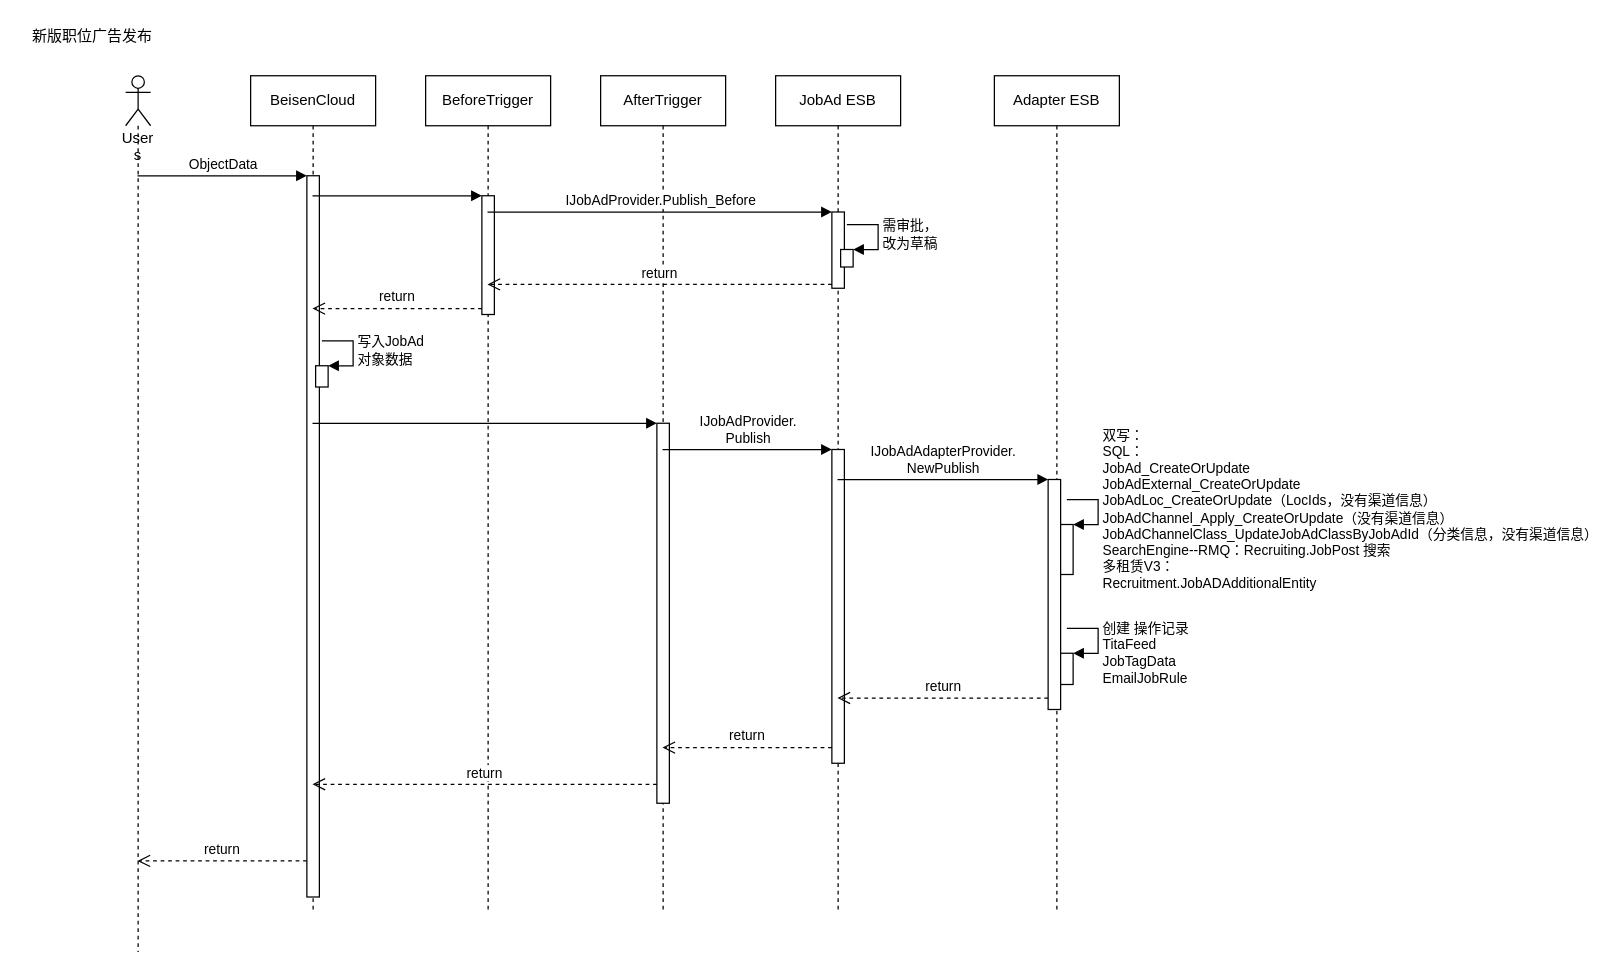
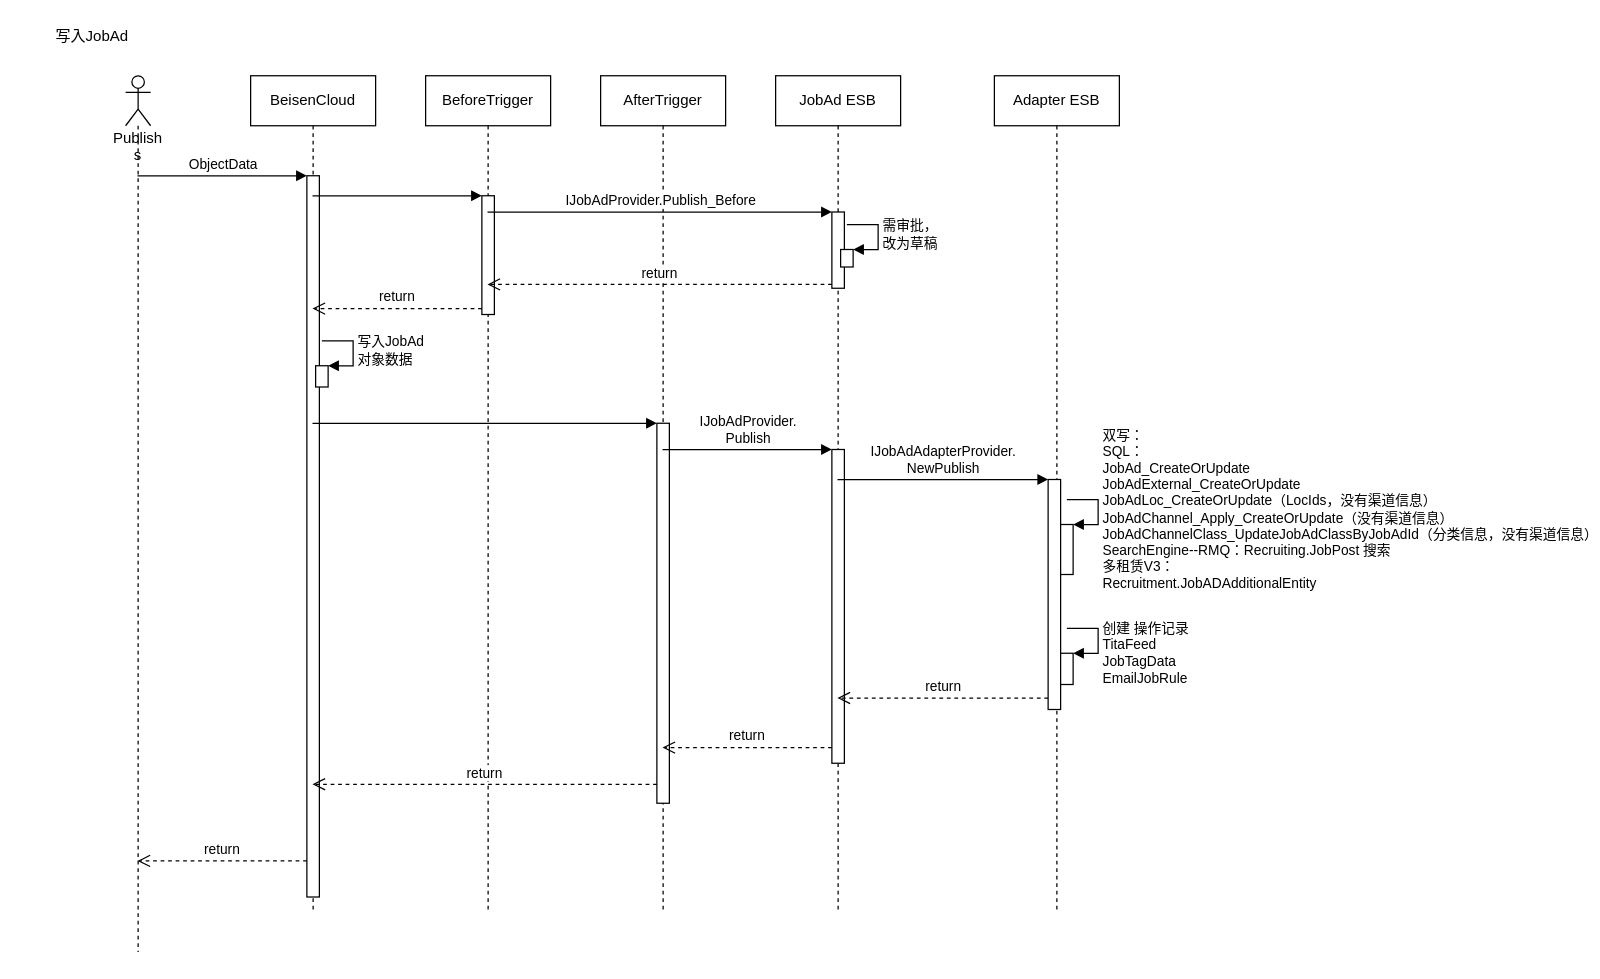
node "新版职位广告发布": label "新版职位广告发布" -> "写入JobAd"
node "User s": label "User s" -> "Publish s"
